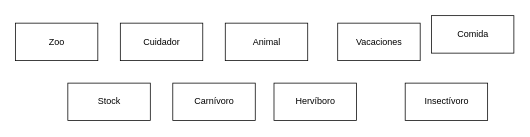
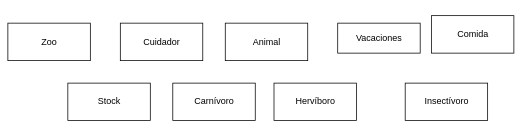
node "Zoo": moved (57, 42) -> (49, 42)
node "Vacaciones": size 83x38 -> 83x30
